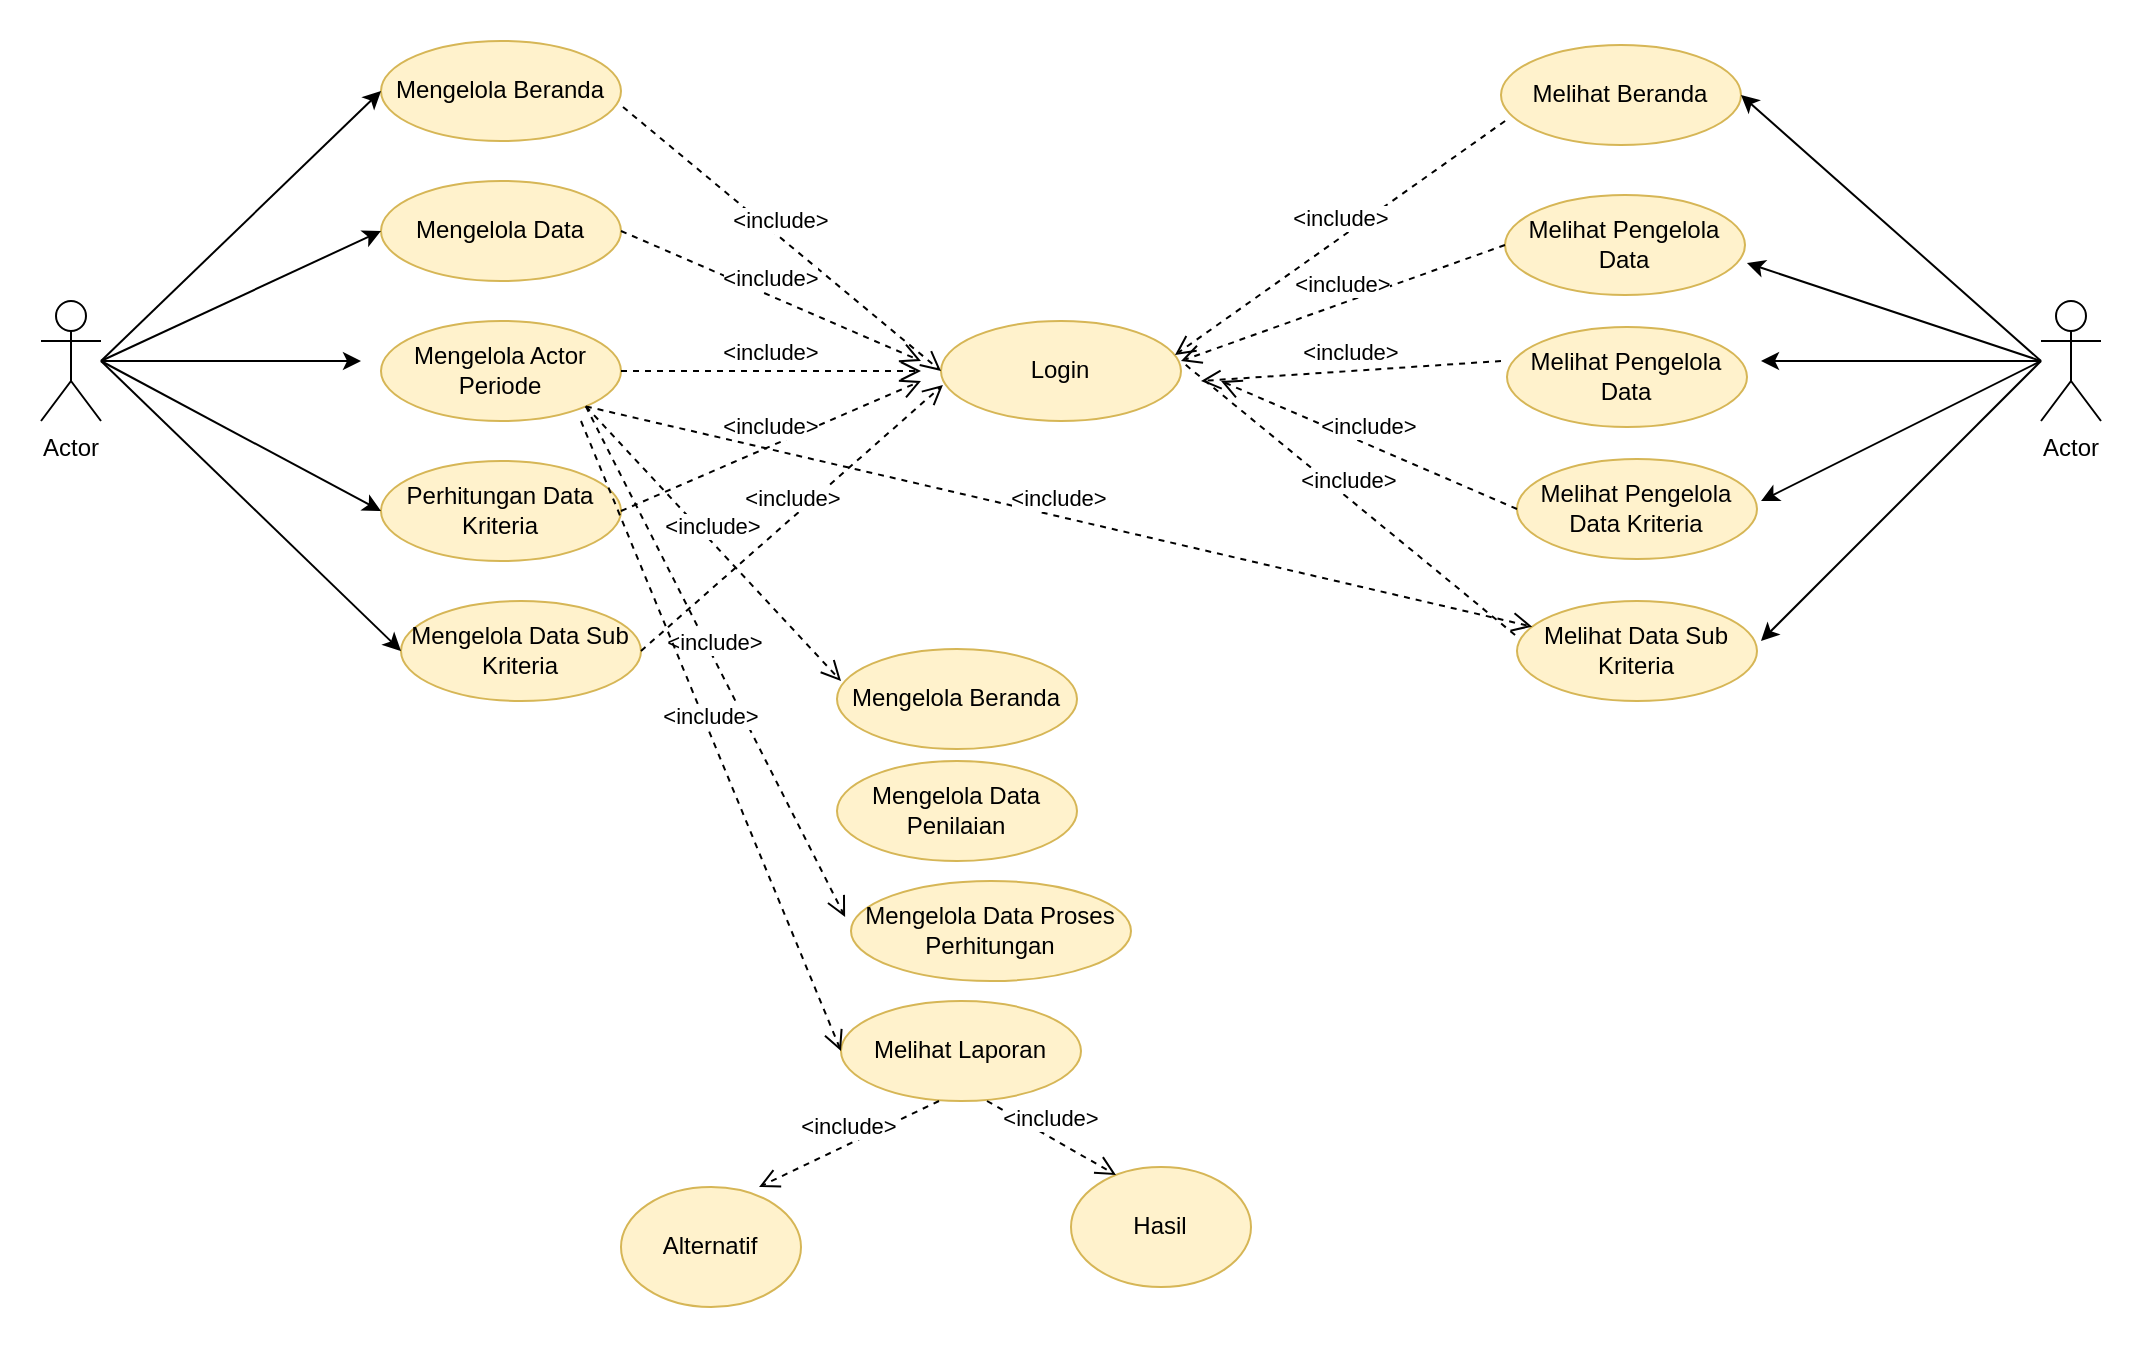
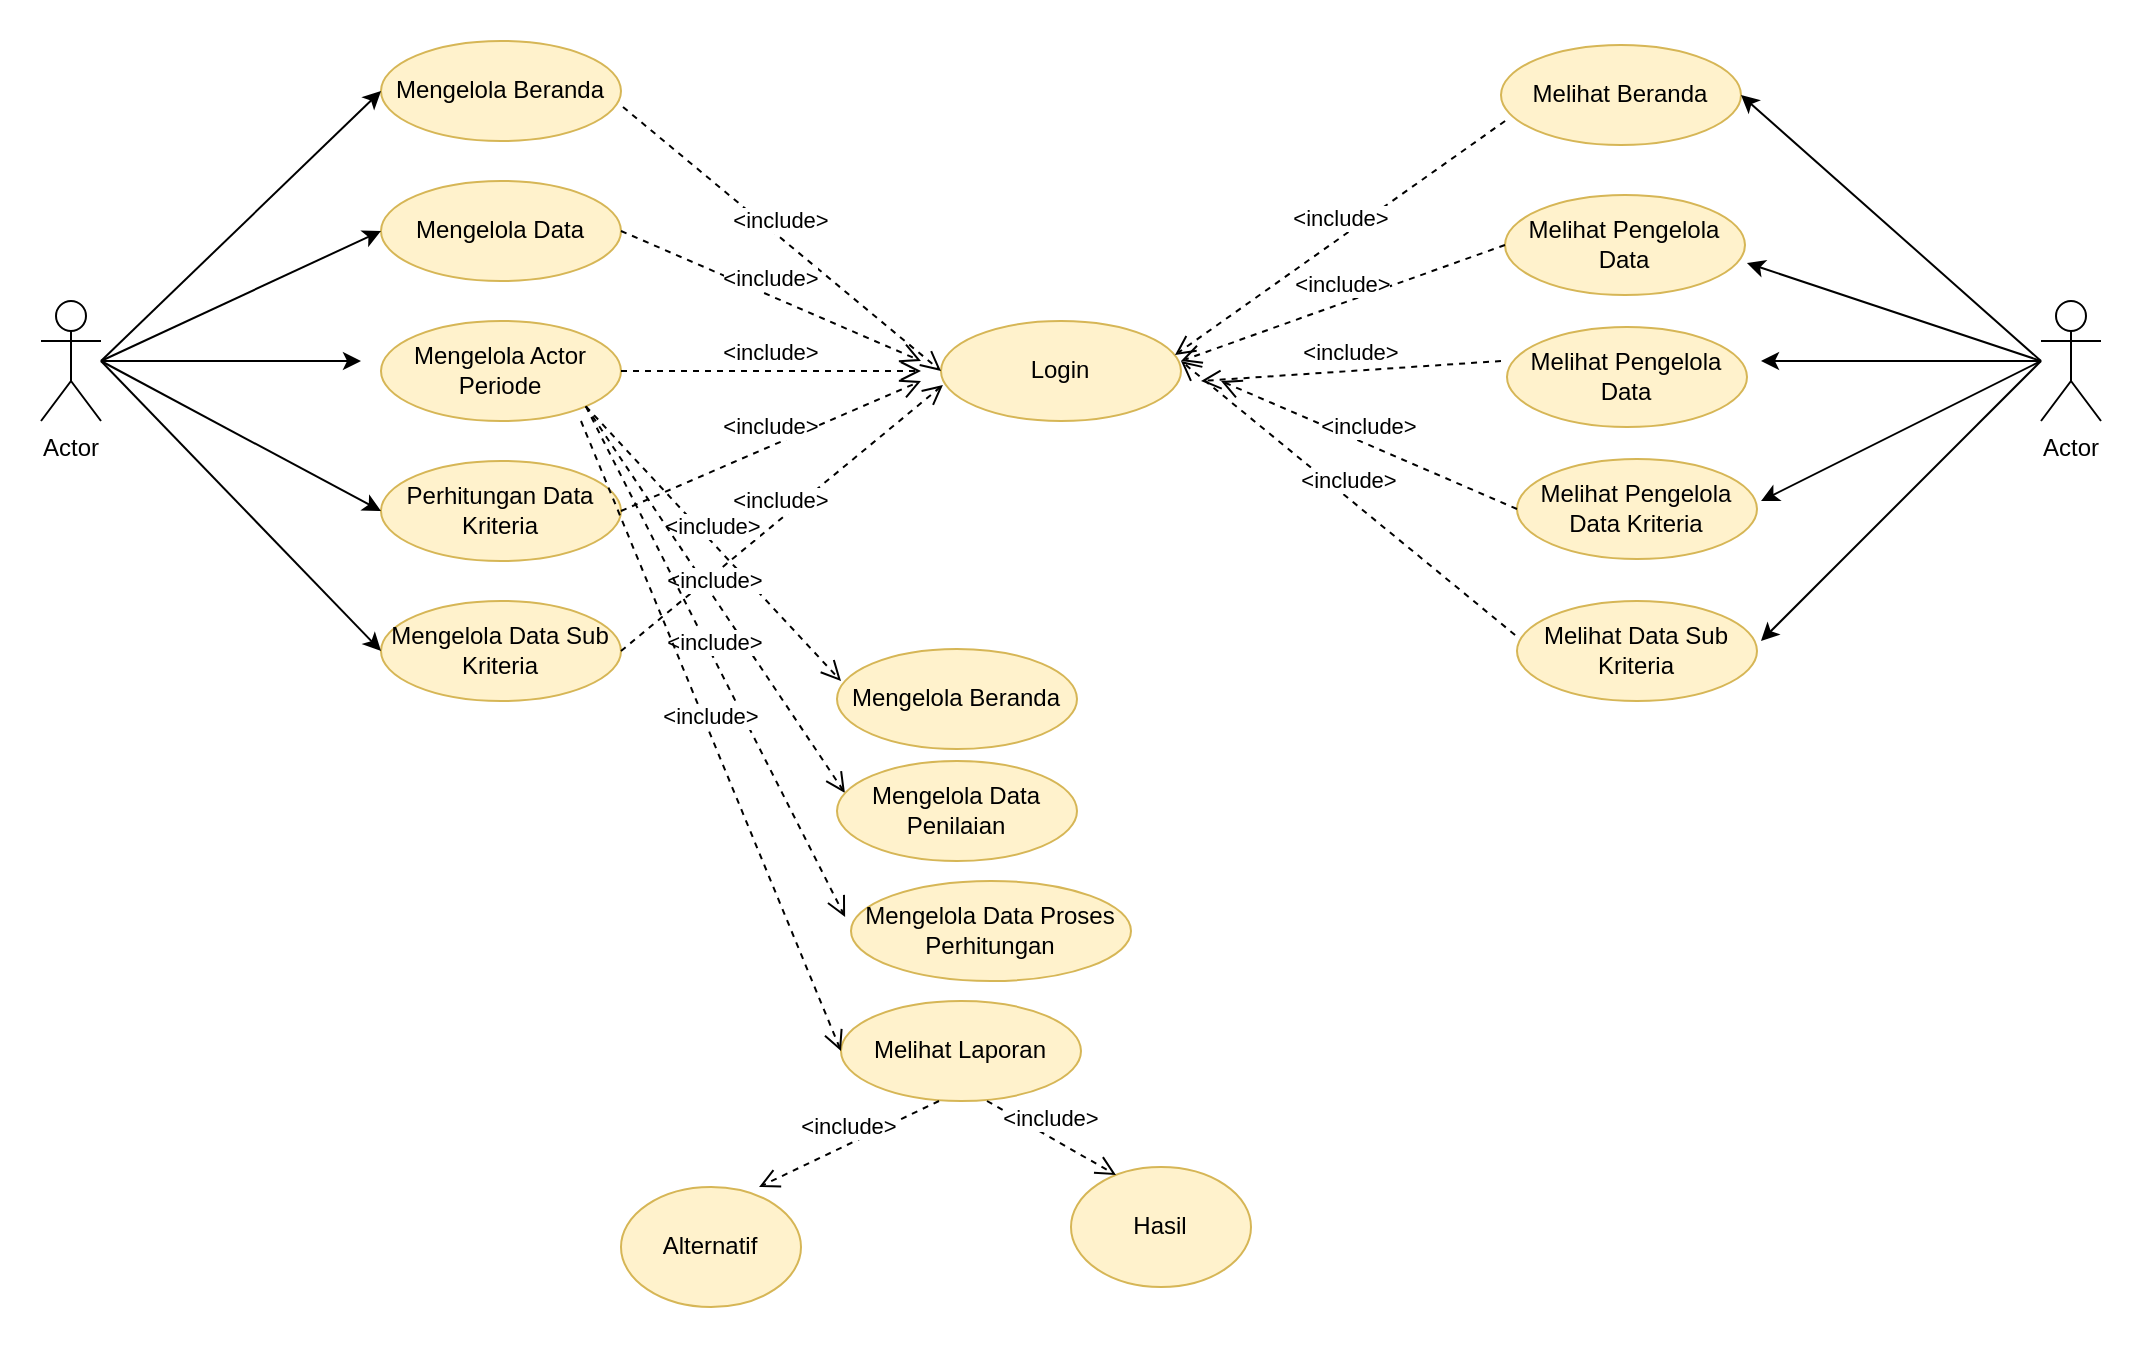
edge "Login" -- "Melihat Data Sub Kriteria": arrowhead none -> open
edge "Mengelola Actor Periode" -> "Melihat Data Sub Kriteria": now "Mengelola Actor Periode" -> "Mengelola Data Penilaian"
node "Mengelola Data Sub Kriteria": moved (521, 651) -> (501, 651)
